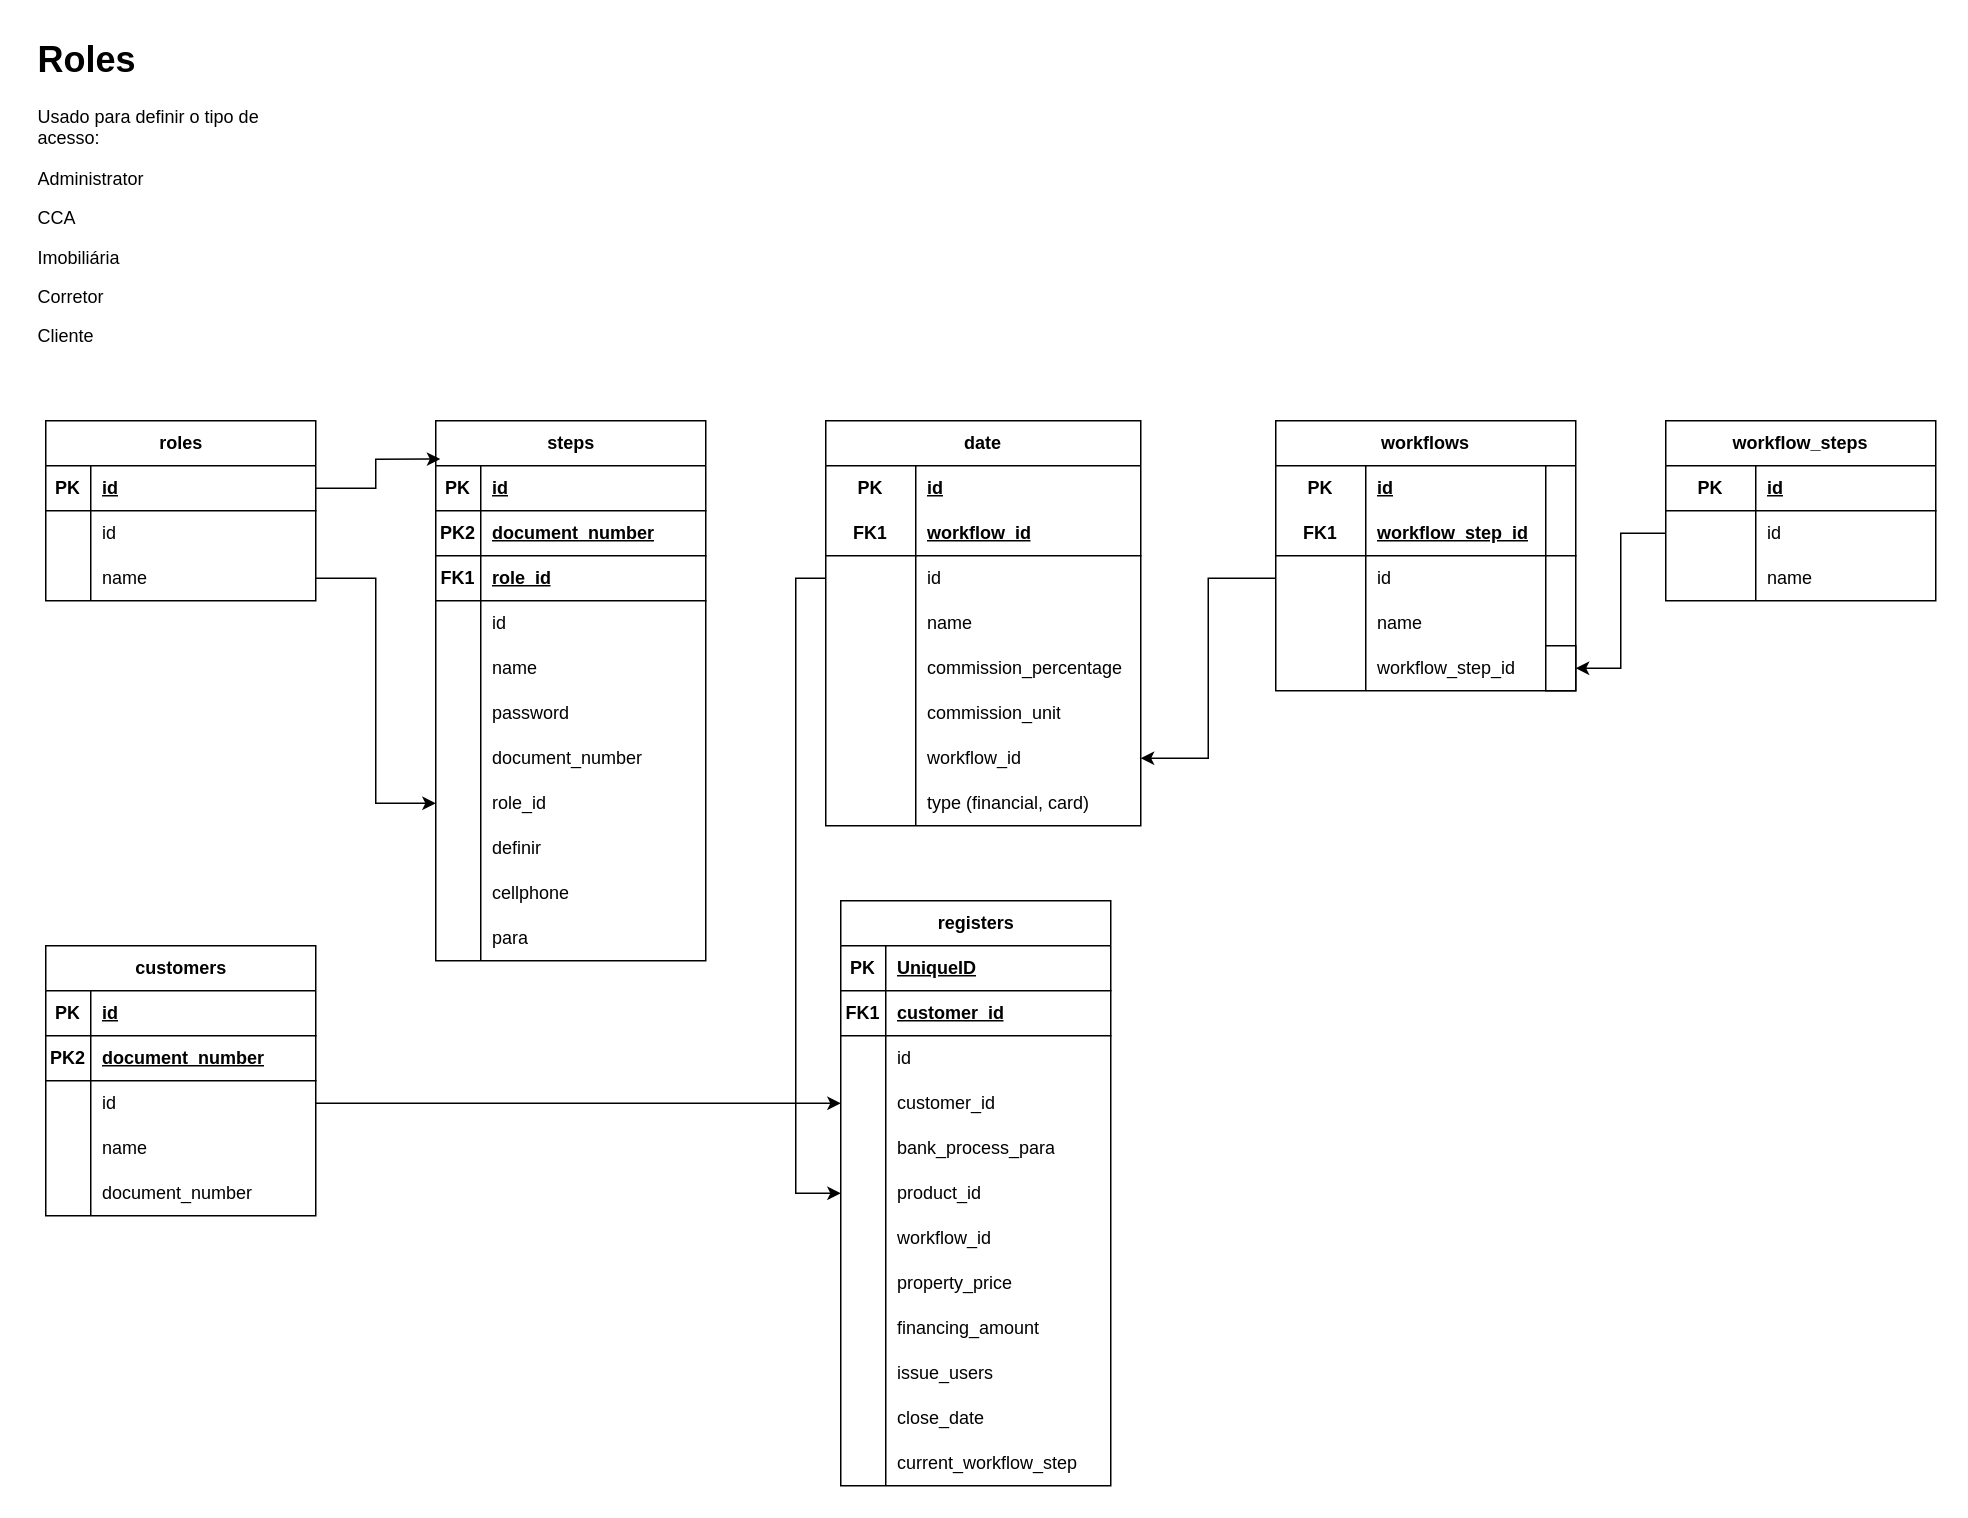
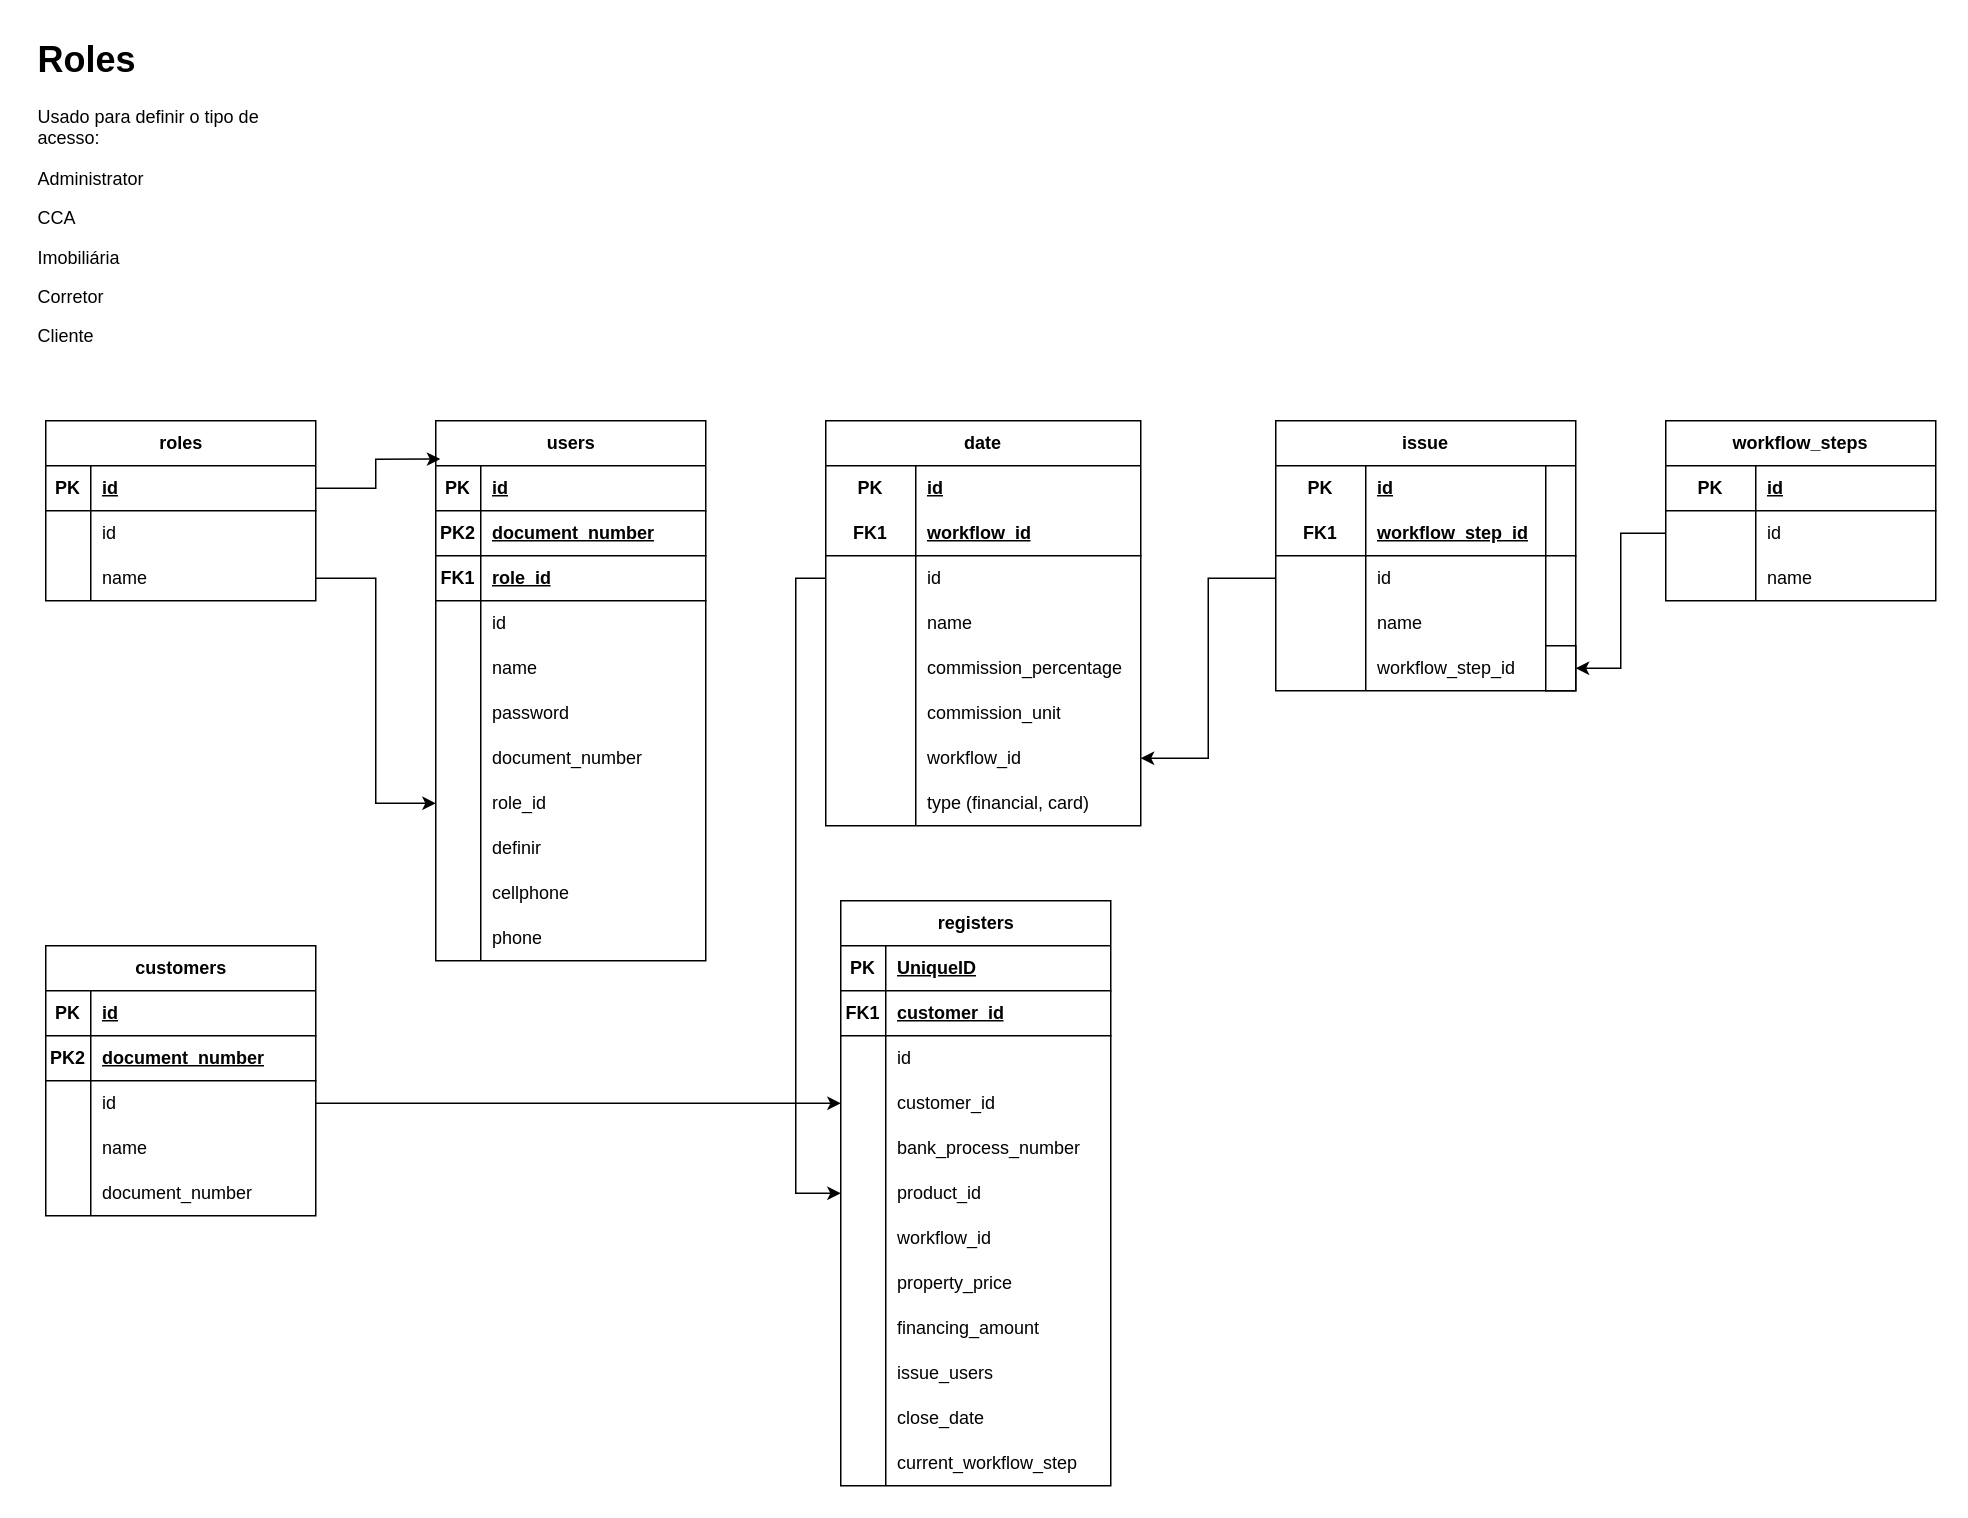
node "steps": label "steps" -> "users"
node "workflows": label "workflows" -> "issue"
node "para": label "para" -> "phone"
node "bank_process_para": label "bank_process_para" -> "bank_process_number"
